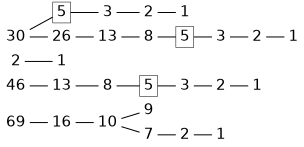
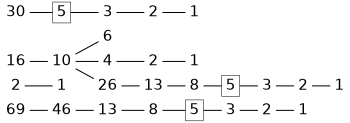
edge "30" -- "26": now "10" -- "26"
node "9": label "9" -> "6"
edge "69" -- "16": now "69" -- "46"
node "7": label "7" -> "4"
